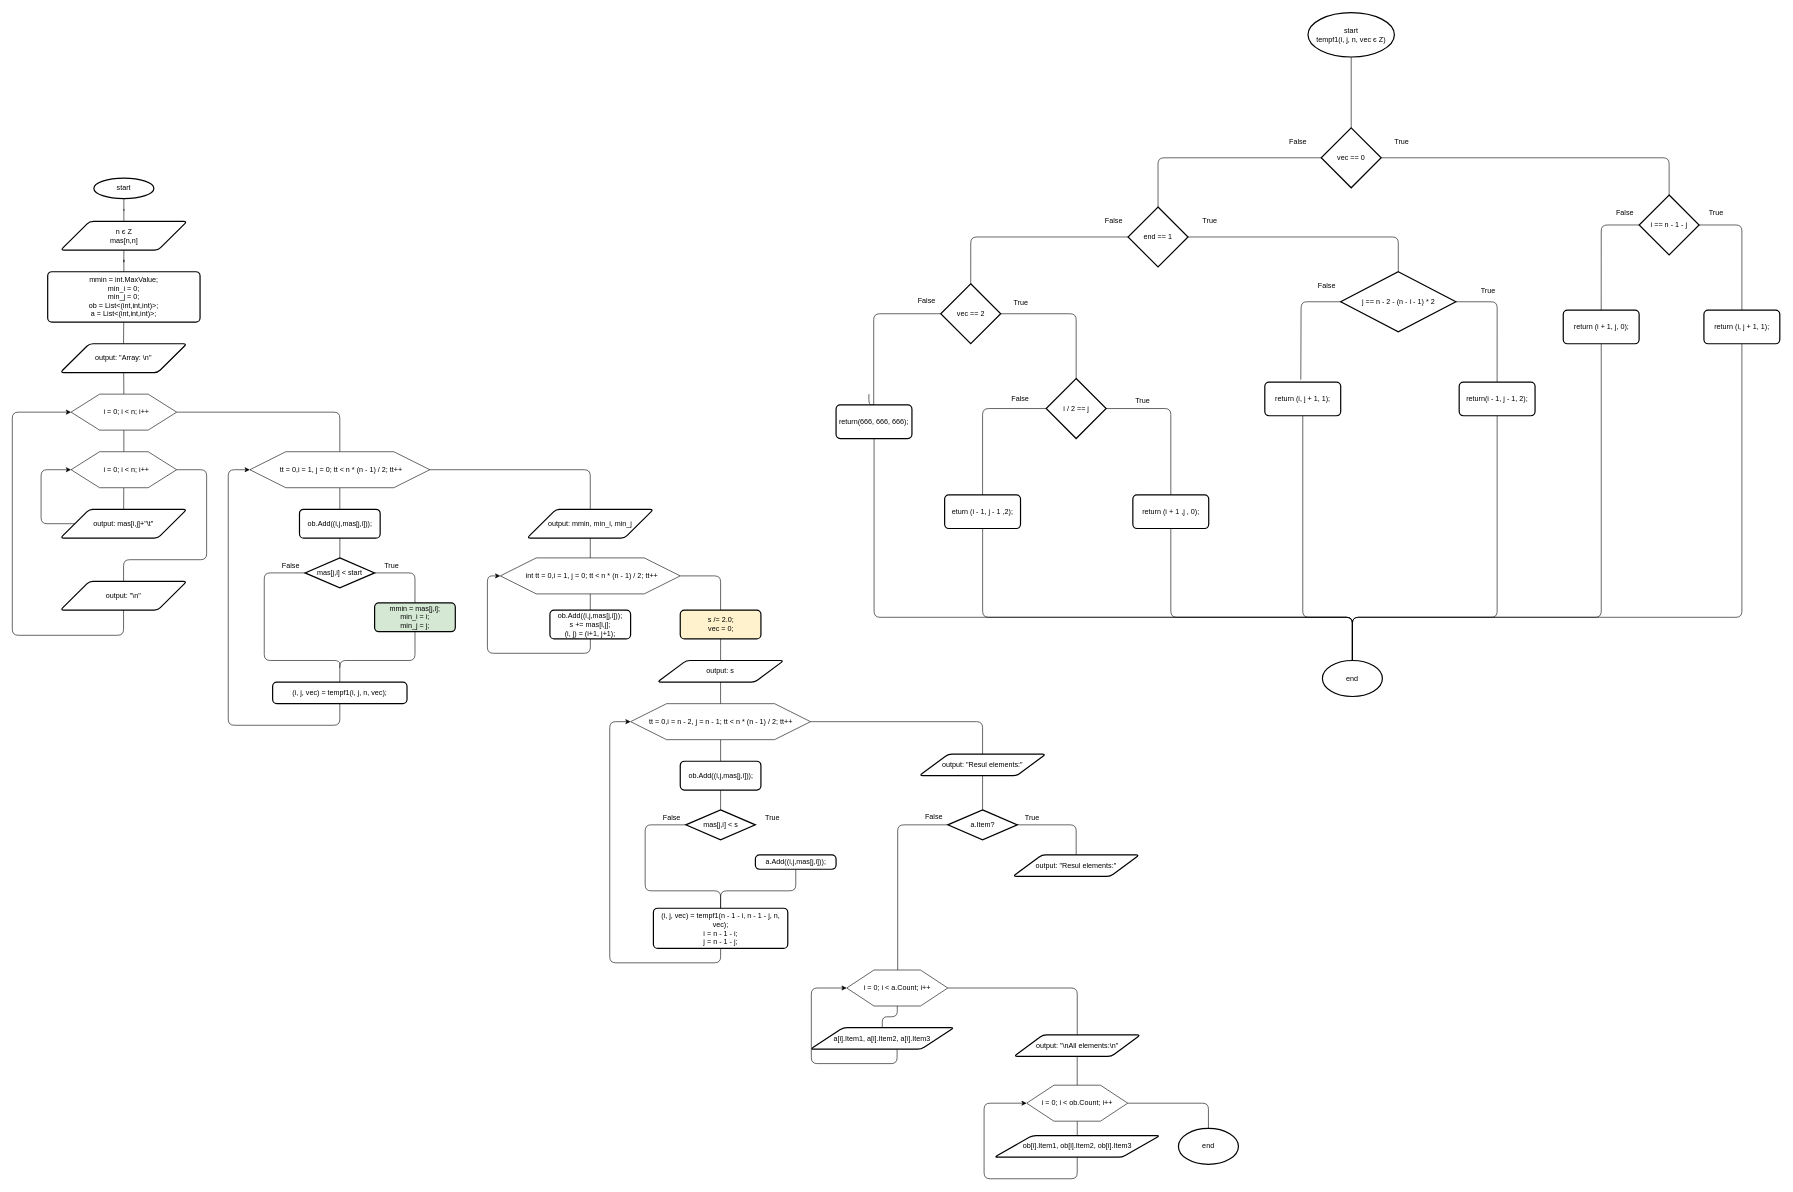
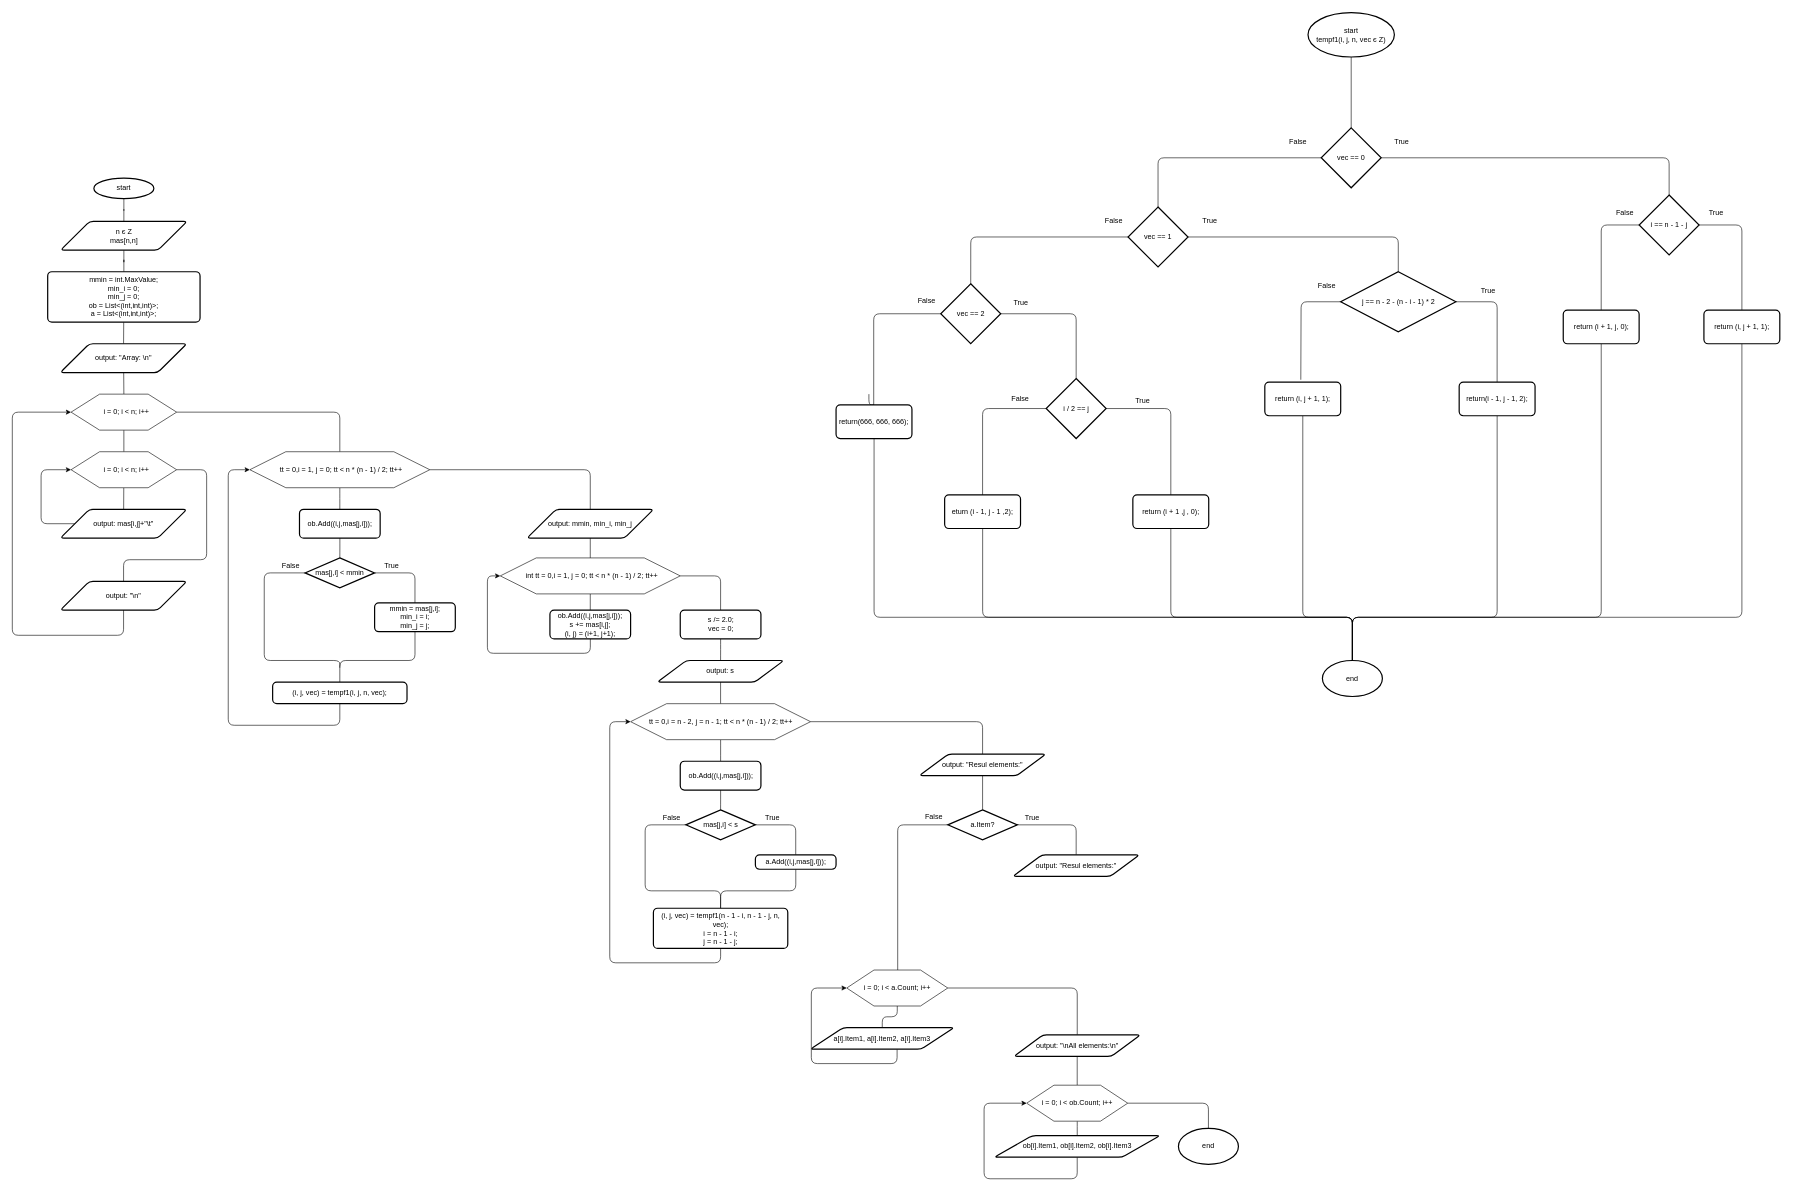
node "end == 1": label "end == 1" -> "vec == 1"
node "mas[j,i] < start": label "mas[j,i] < start" -> "mas[j,i] < mmin"
node "mmin = mas[j,i]; min_i = i; min_j = j;": fillcolor #d5e8d4 -> #ffffff
node "s /= 2.0; vec = 0;": fillcolor #fff2cc -> #ffffff
edge "mas[j,i] < s" -- "a.Add((i,j,mas[j,i]));": added
